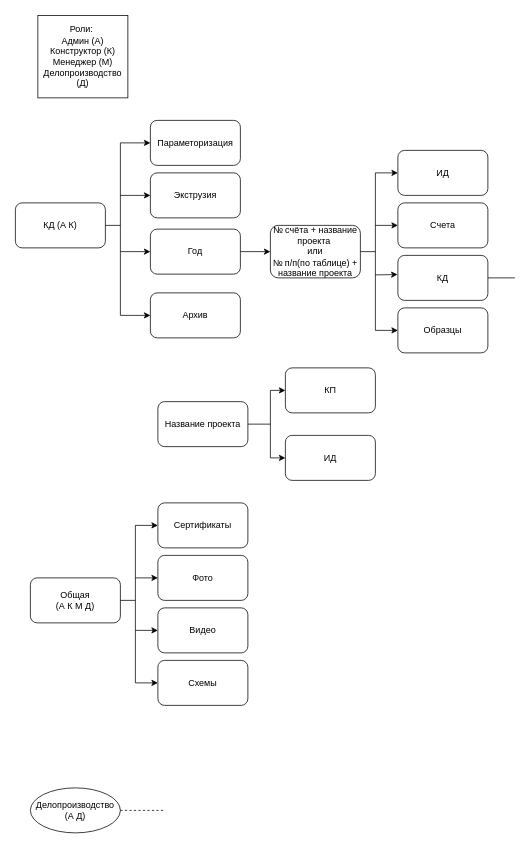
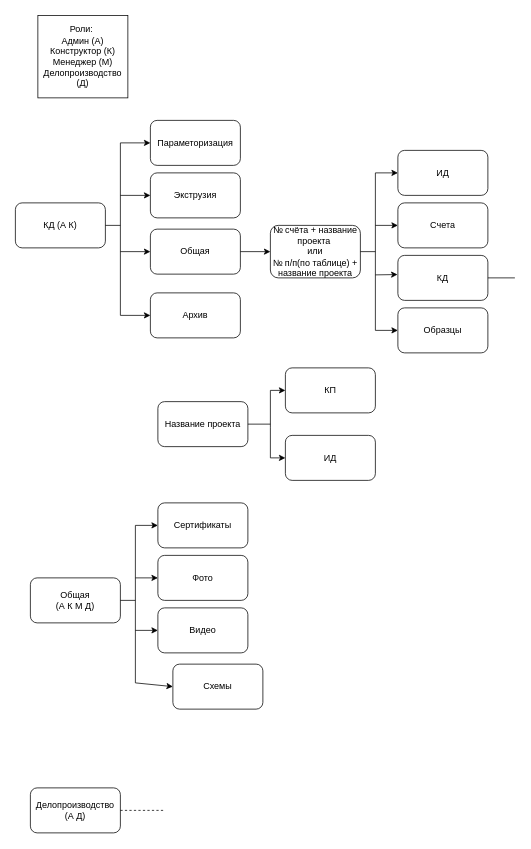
node "Год": label "Год" -> "Общая"
node "Схемы": moved (203, 683) -> (218, 687)
node "Делопроизводство (А Д)": shape ellipse -> rounded rectangle
